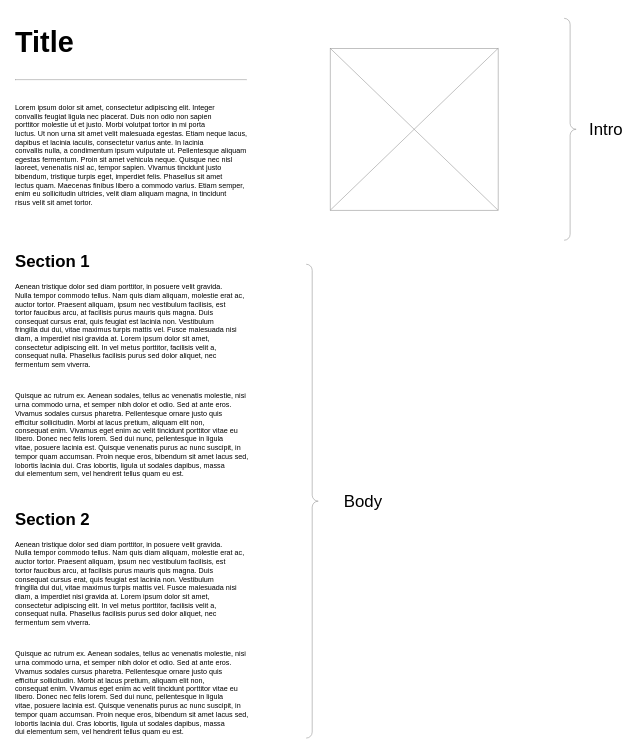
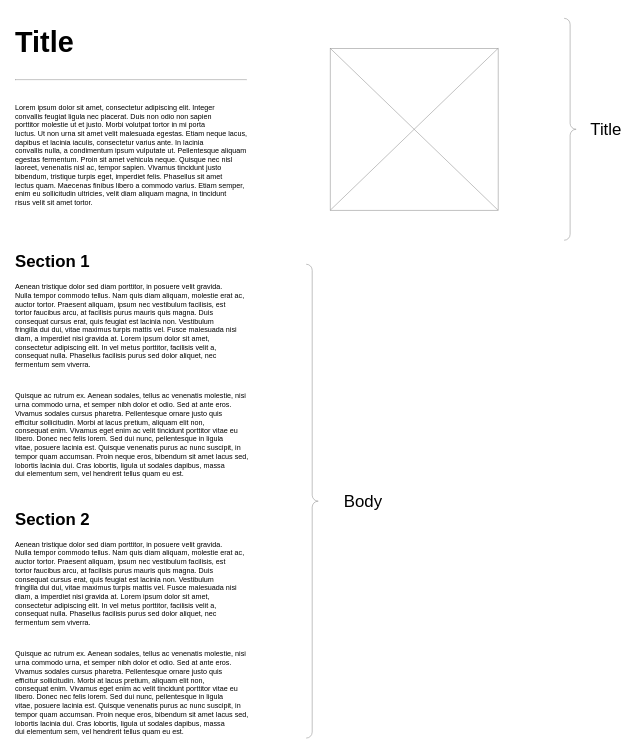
node "Intro": label "Intro" -> "Title"
